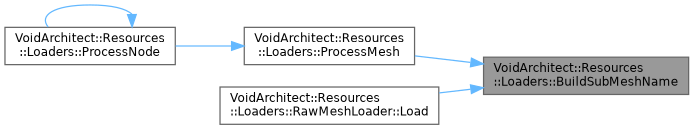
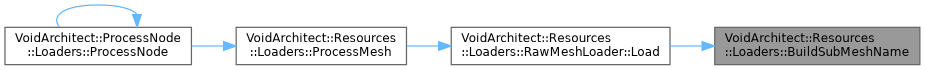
node "VoidArchitect::Resources ::Loaders::ProcessNode": label "VoidArchitect::Resources ::Loaders::ProcessNode" -> "VoidArchitect::ProcessNode ::Loaders::ProcessNode"
edge "VoidArchitect::Resources ::Loaders::ProcessMesh" -> "VoidArchitect::Resources ::Loaders::BuildSubMeshName": now "VoidArchitect::Resources ::Loaders::ProcessMesh" -> "VoidArchitect::Resources ::Loaders::RawMeshLoader::Load"
